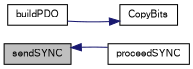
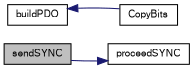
edge "buildPDO" -> "CopyBits": reversed
edge "proceedSYNC" -> "sendSYNC": reversed
